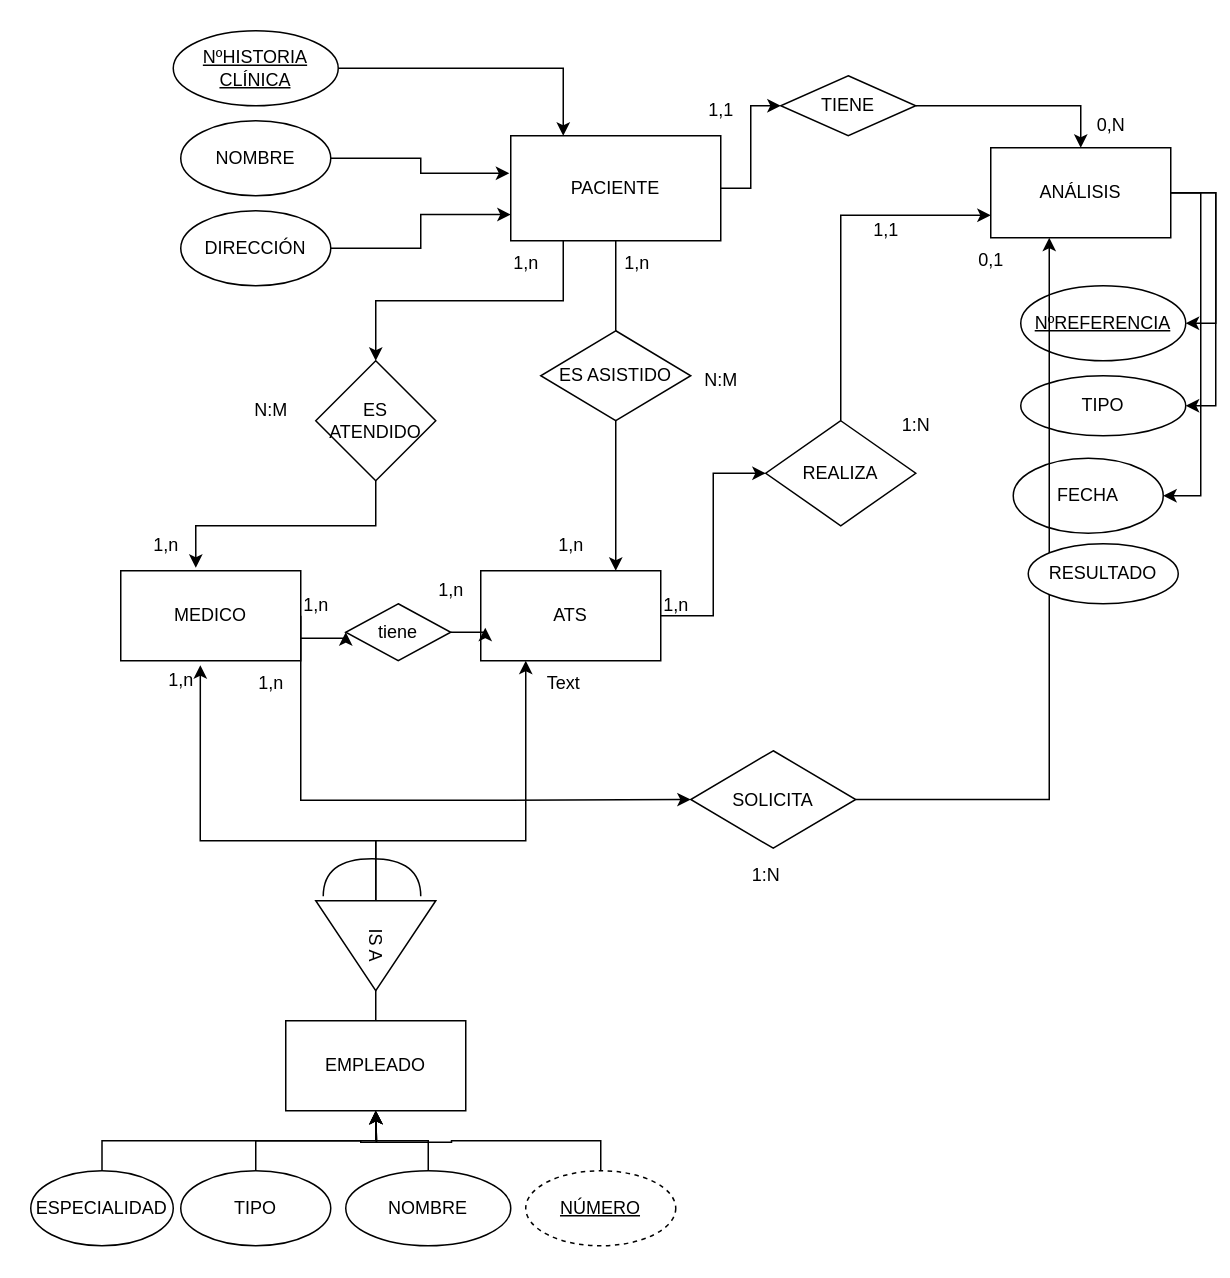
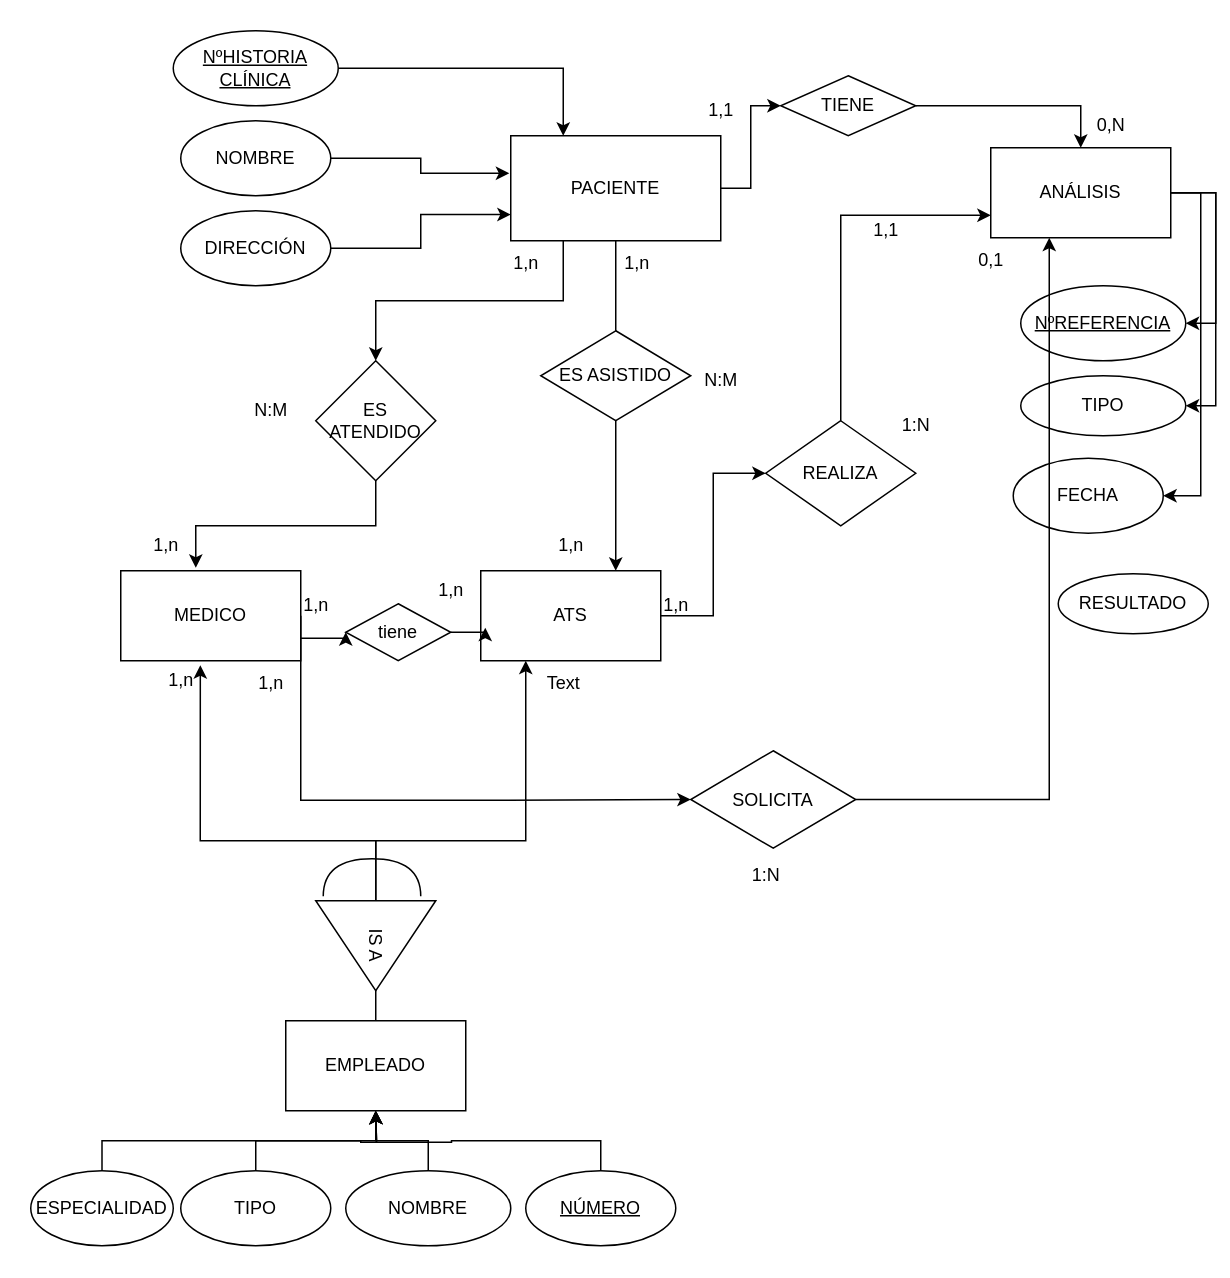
node "RESULTADO": moved (1103, 574) -> (1133, 604)
node "NÚMERO": style dashed -> solid
